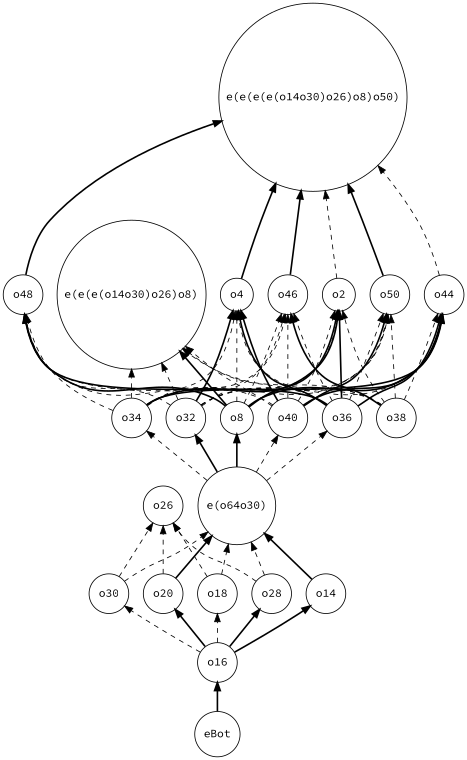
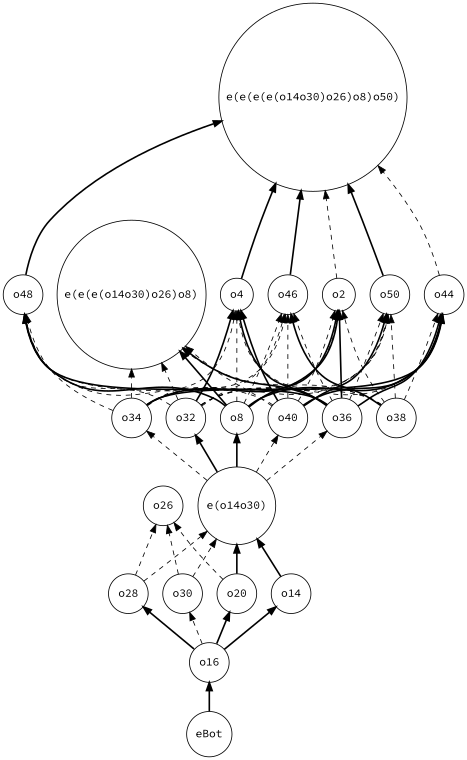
edge "o36" -> "e(e(e(o14o30)o26)o8)": style dashed -> bold
node "e(o64o30)": label "e(o64o30)" -> "e(o14o30)"
node "o18": removed
